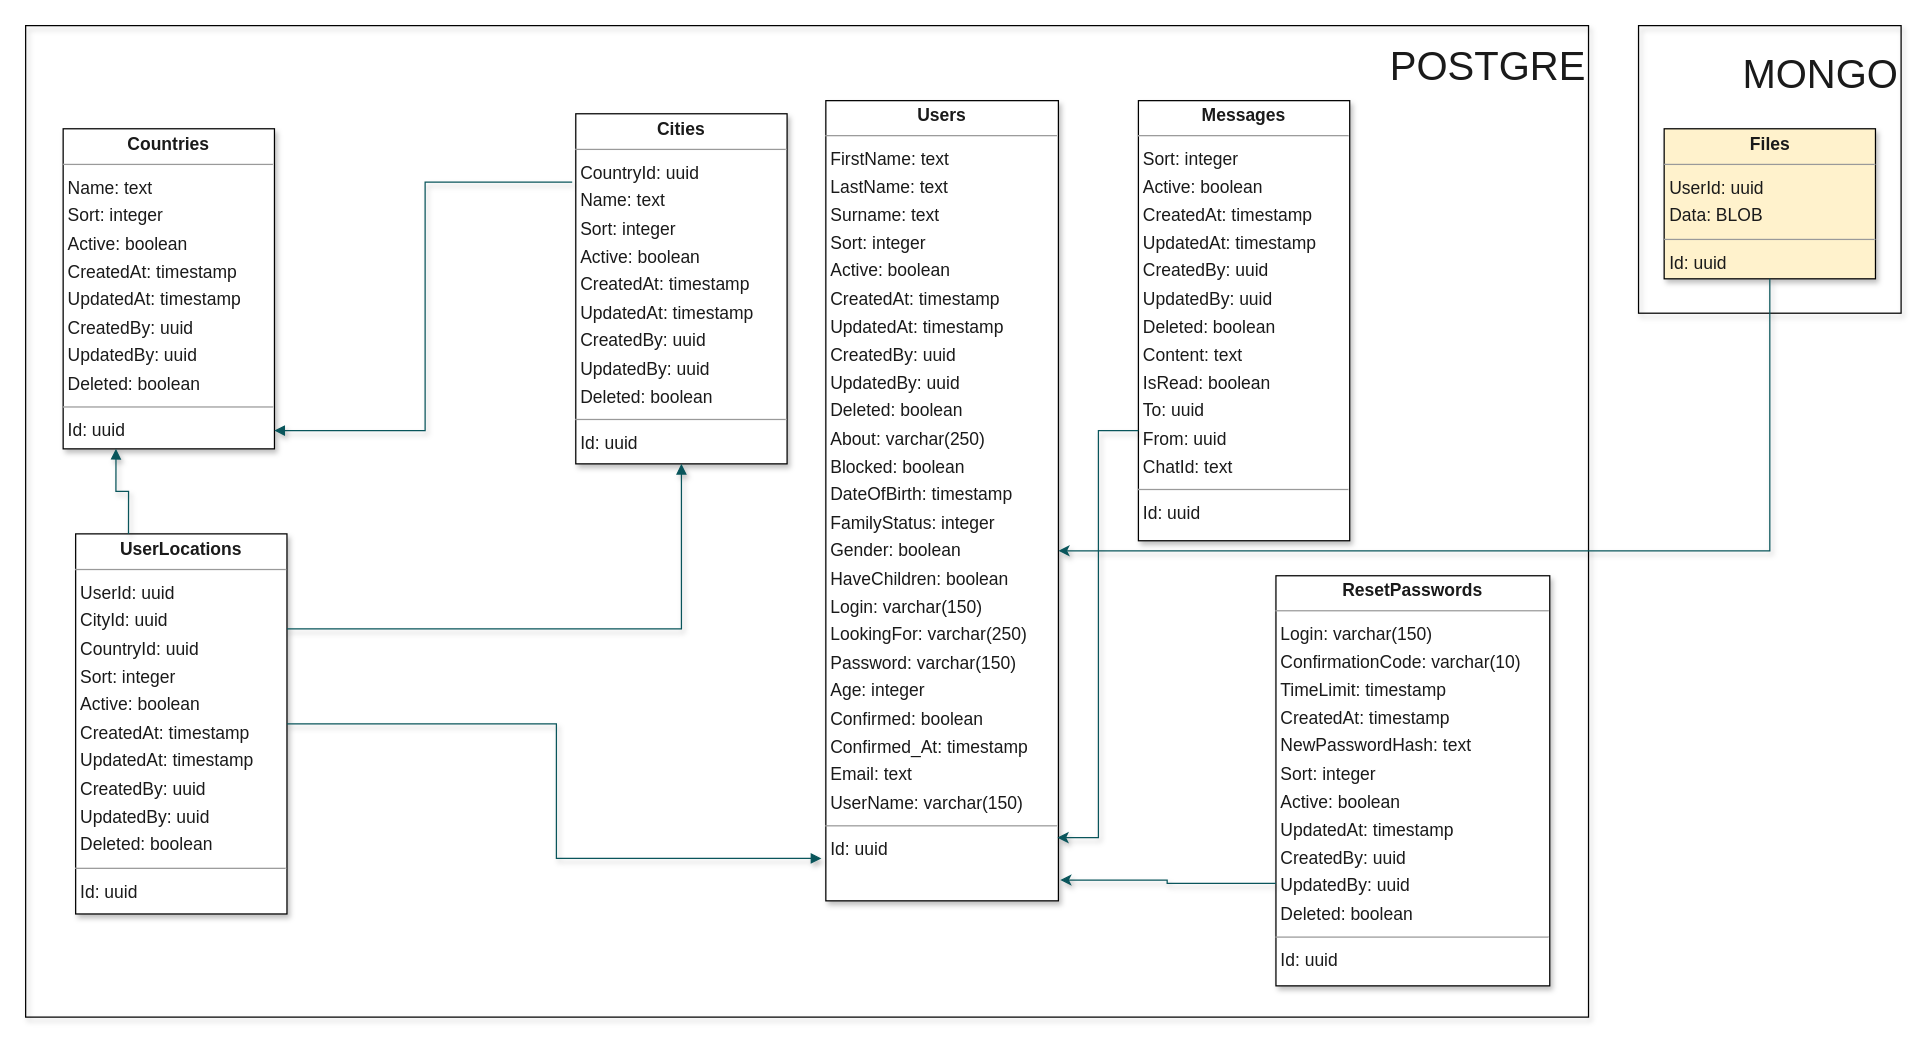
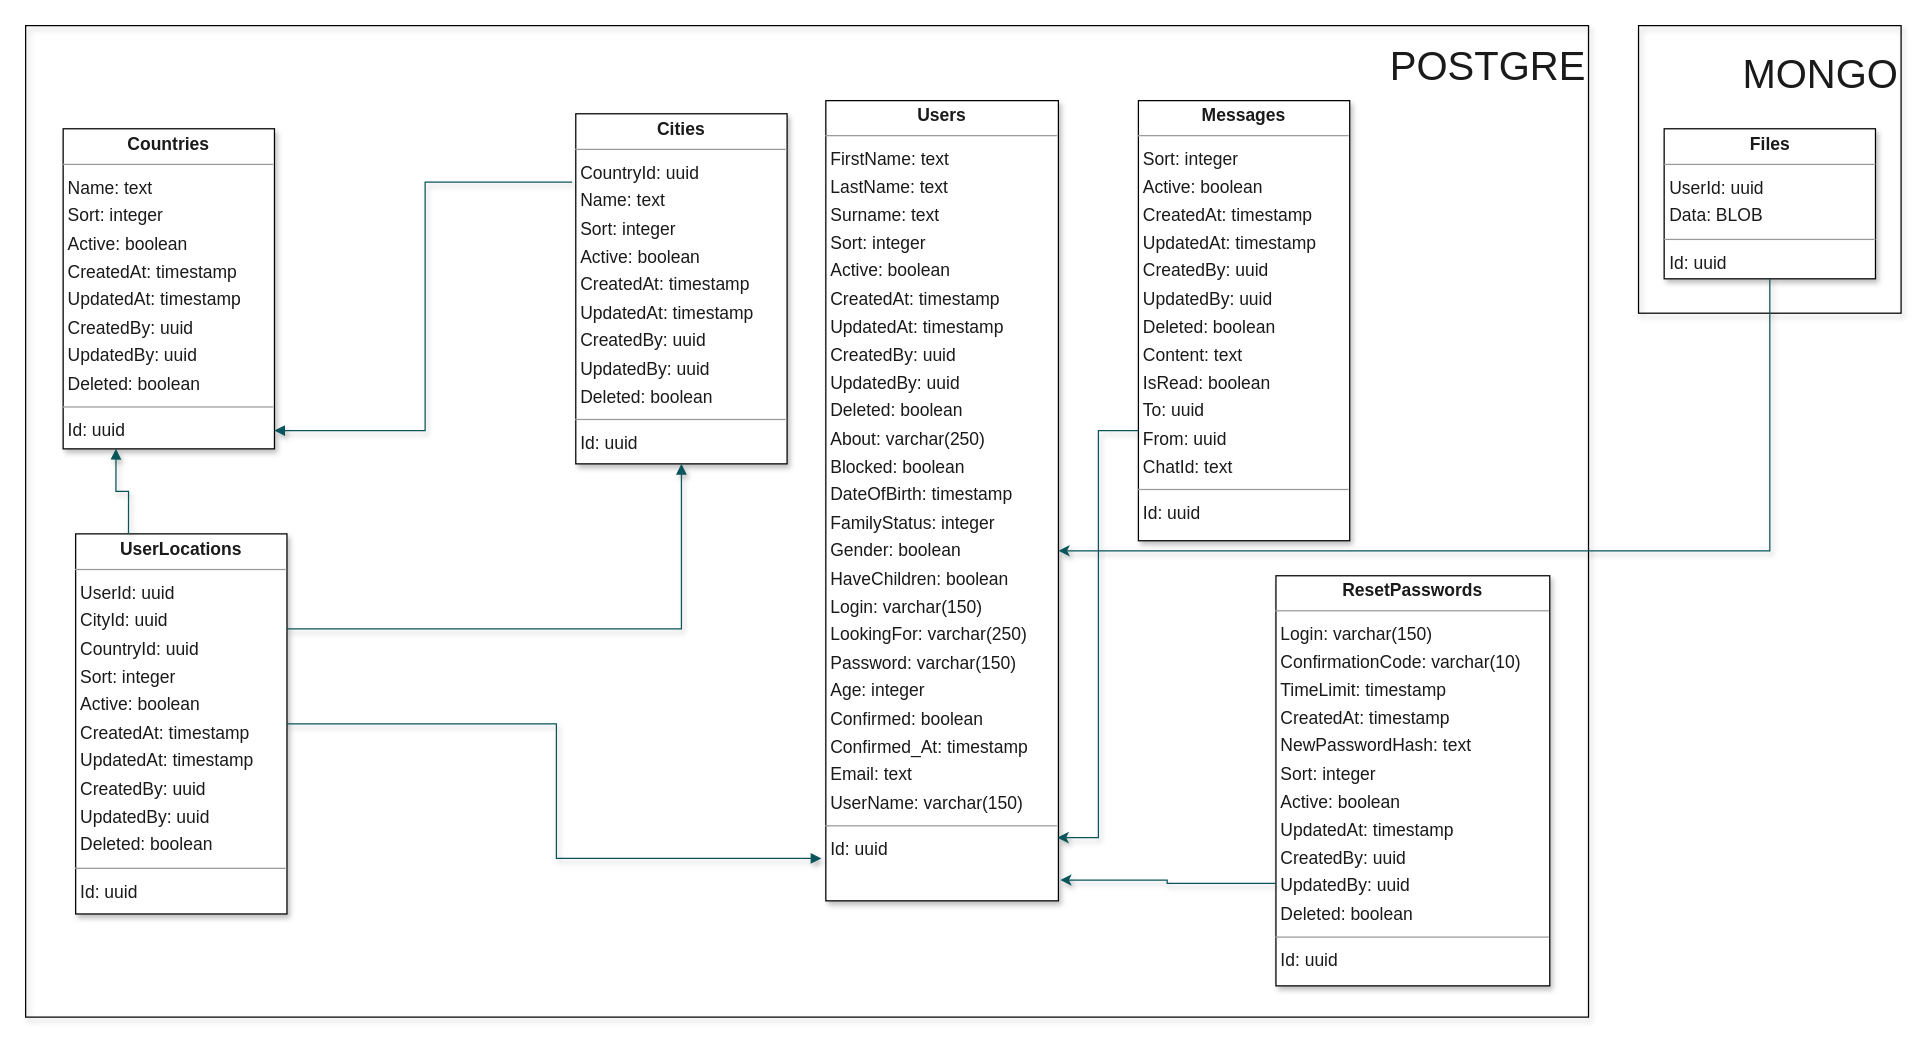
node "Files UserId: uuid Data: BLOB Id: uuid": fillcolor #fff2cc -> #ffffff
